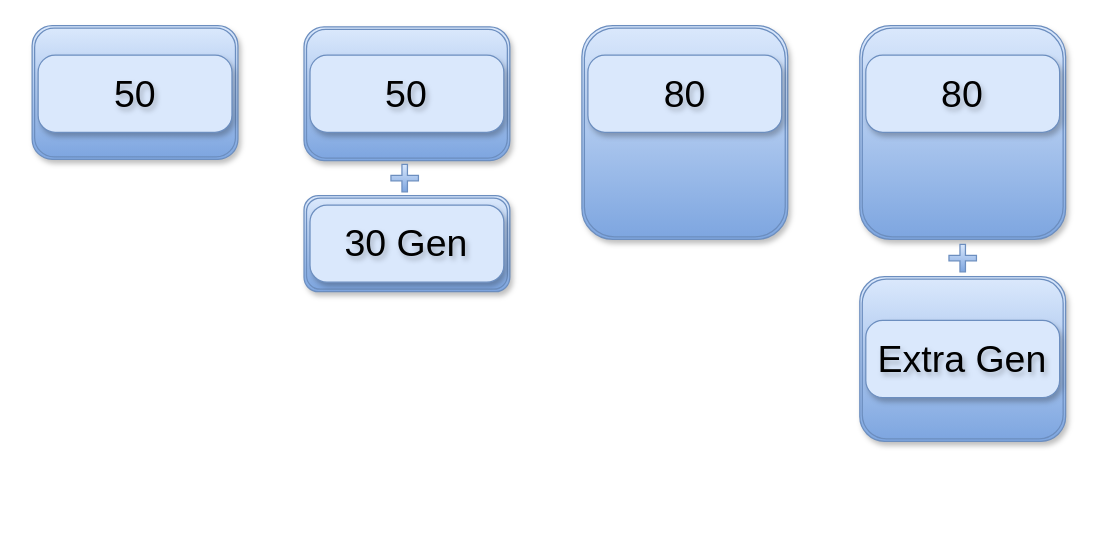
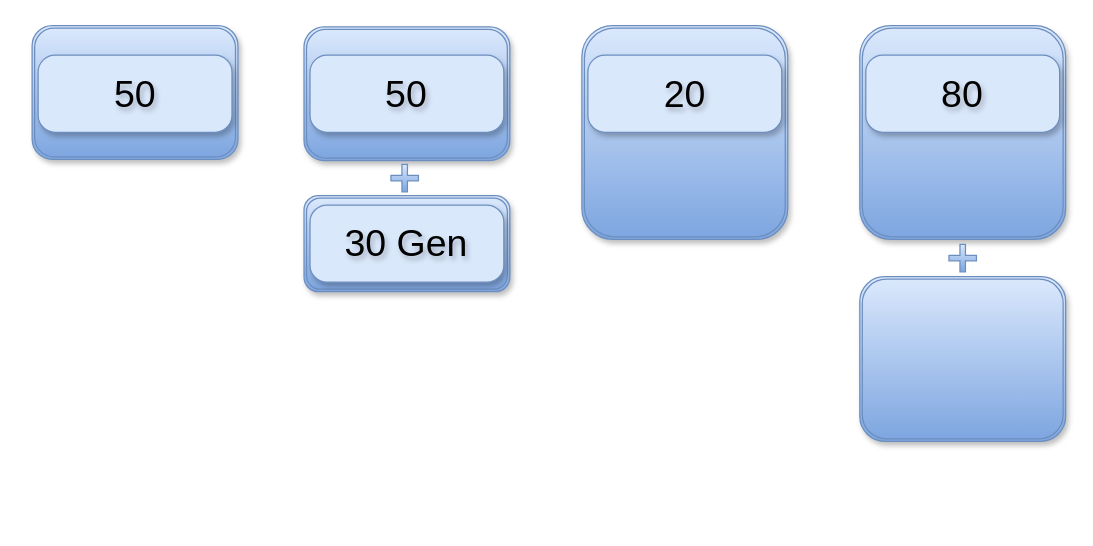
node "80": label "80" -> "20"
node "Extra Gen": removed
